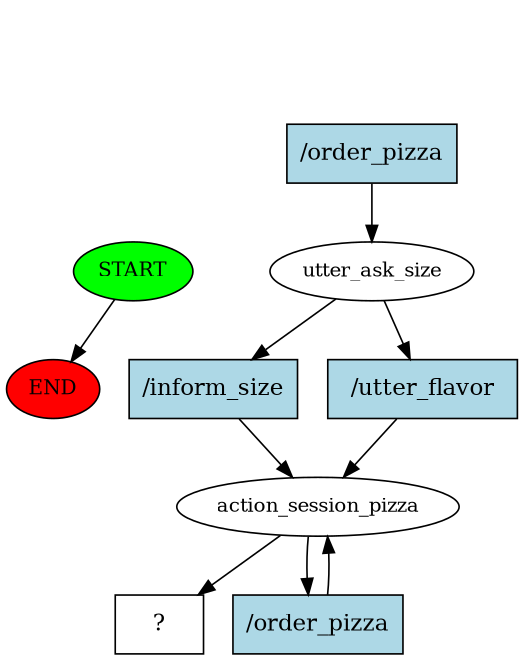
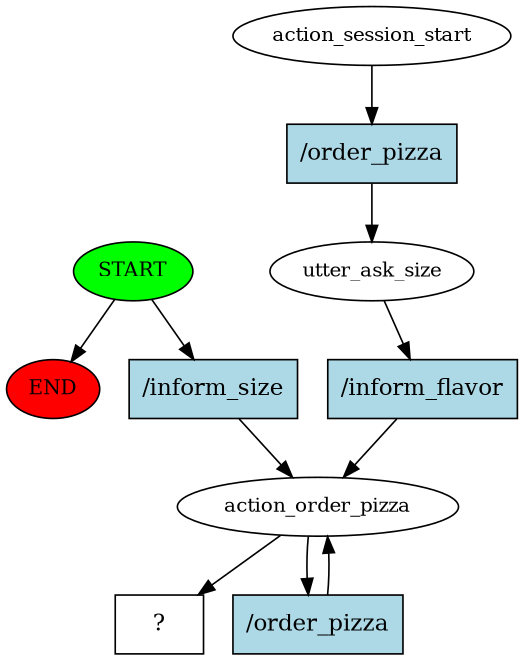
node "action_session_start": added
edge "utter_ask_size" -> "/inform_size": now "START" -> "/inform_size"
node "/utter_flavor": label "/utter_flavor" -> "/inform_flavor"
node "action_session_pizza": label "action_session_pizza" -> "action_order_pizza"
